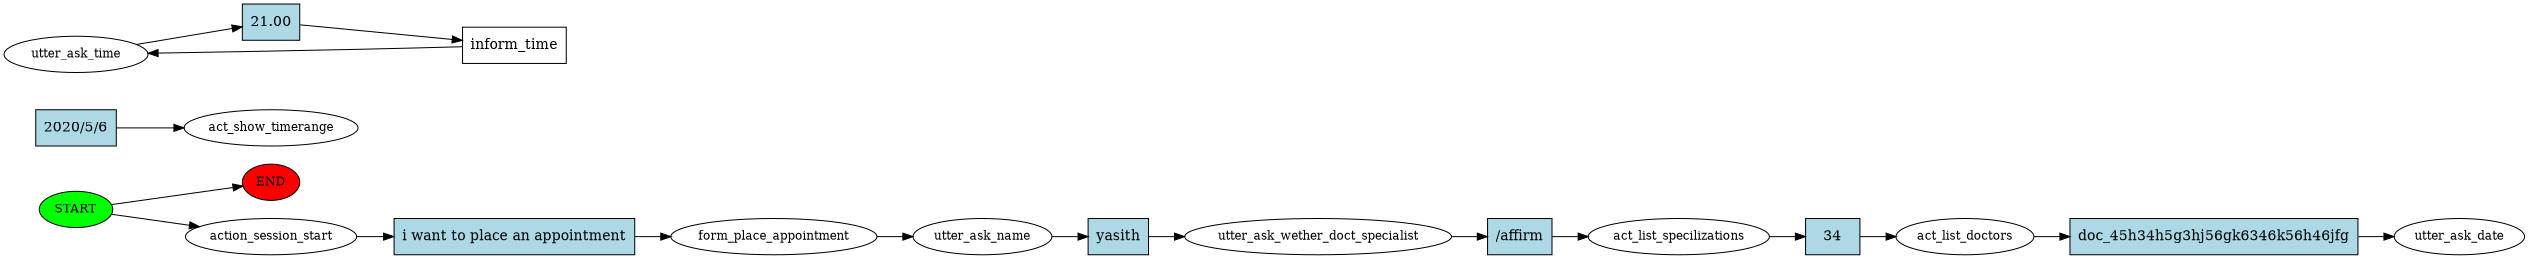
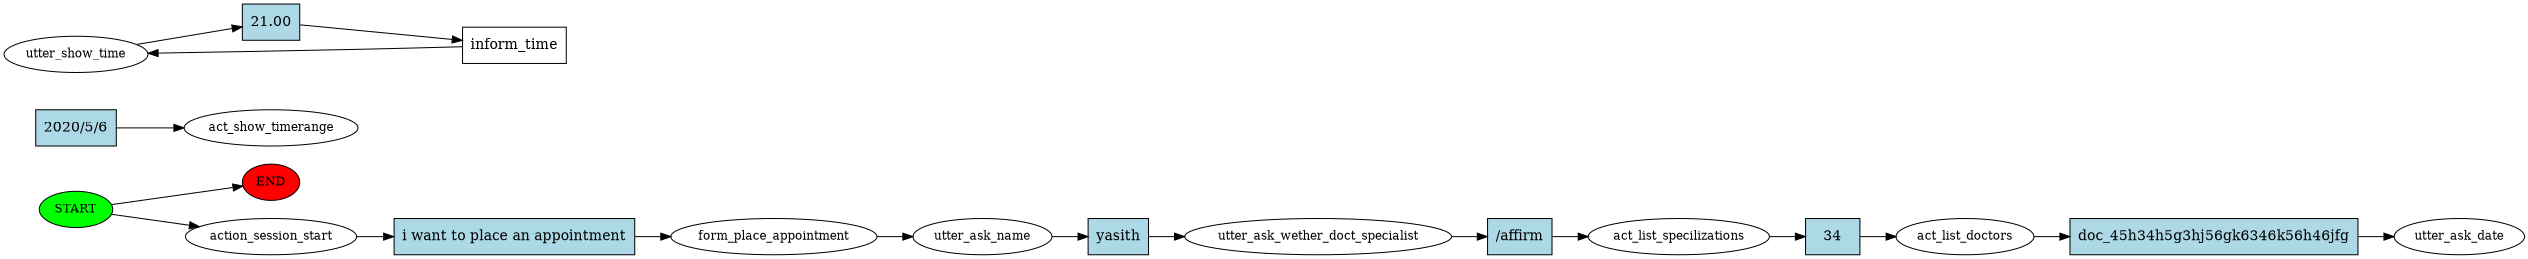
node "utter_ask_time": label "utter_ask_time" -> "utter_show_time"
